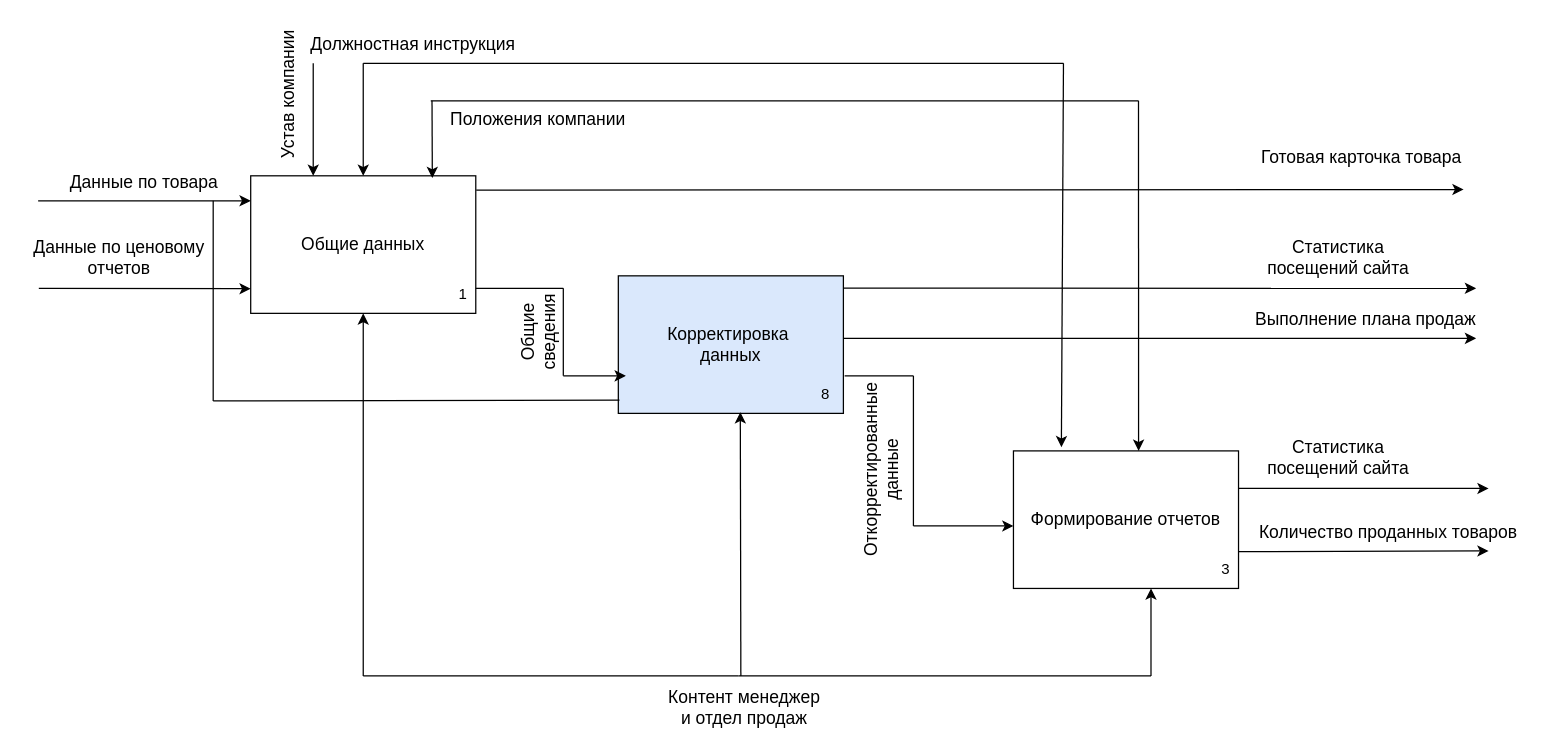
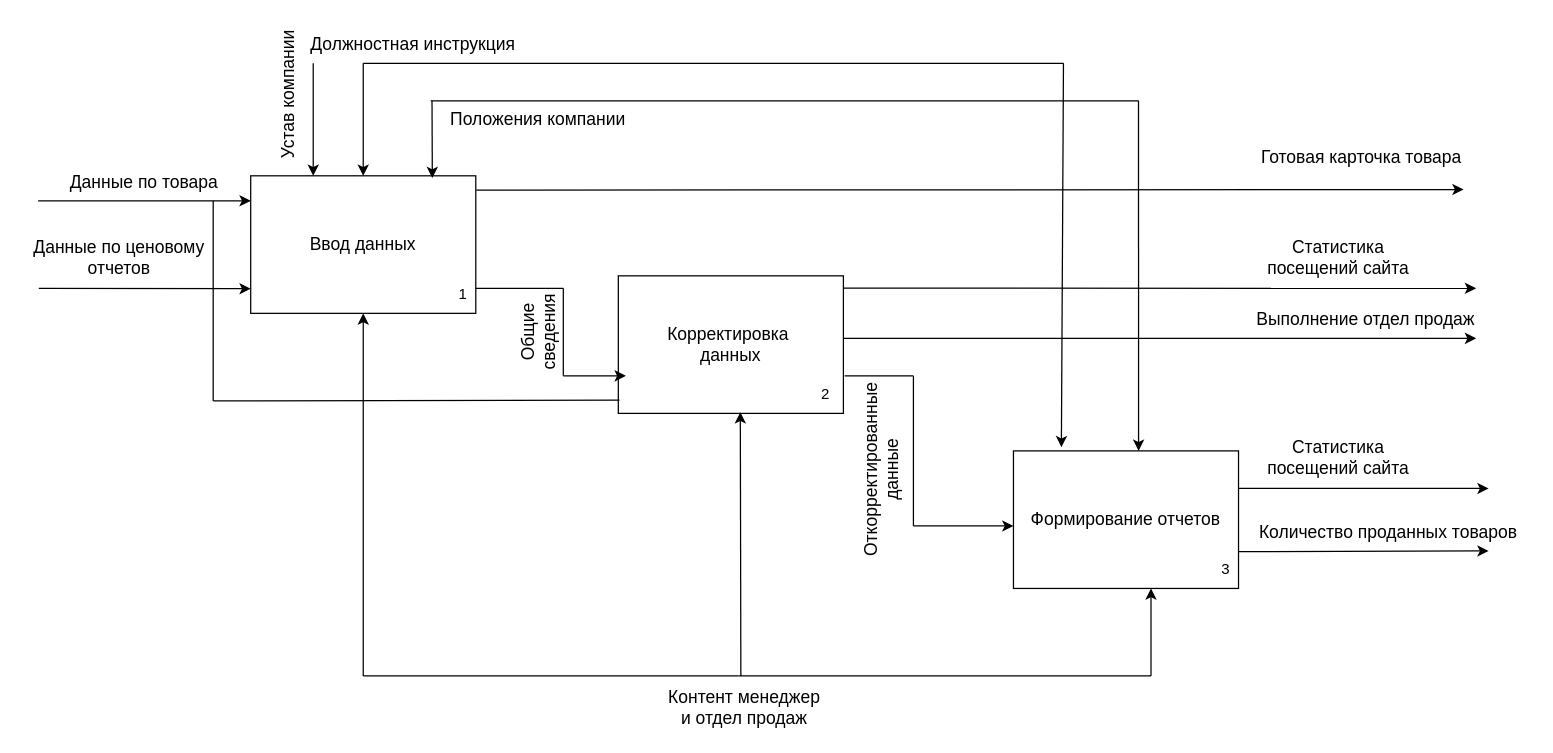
node "Общие данных": label "Общие данных" -> "Ввод данных"
node "Выполнение плана продаж": label "Выполнение плана продаж" -> "Выполнение отдел продаж"
node "Корректировка данных": fillcolor #dae8fc -> #ffffff
node "8": label "8" -> "2"
